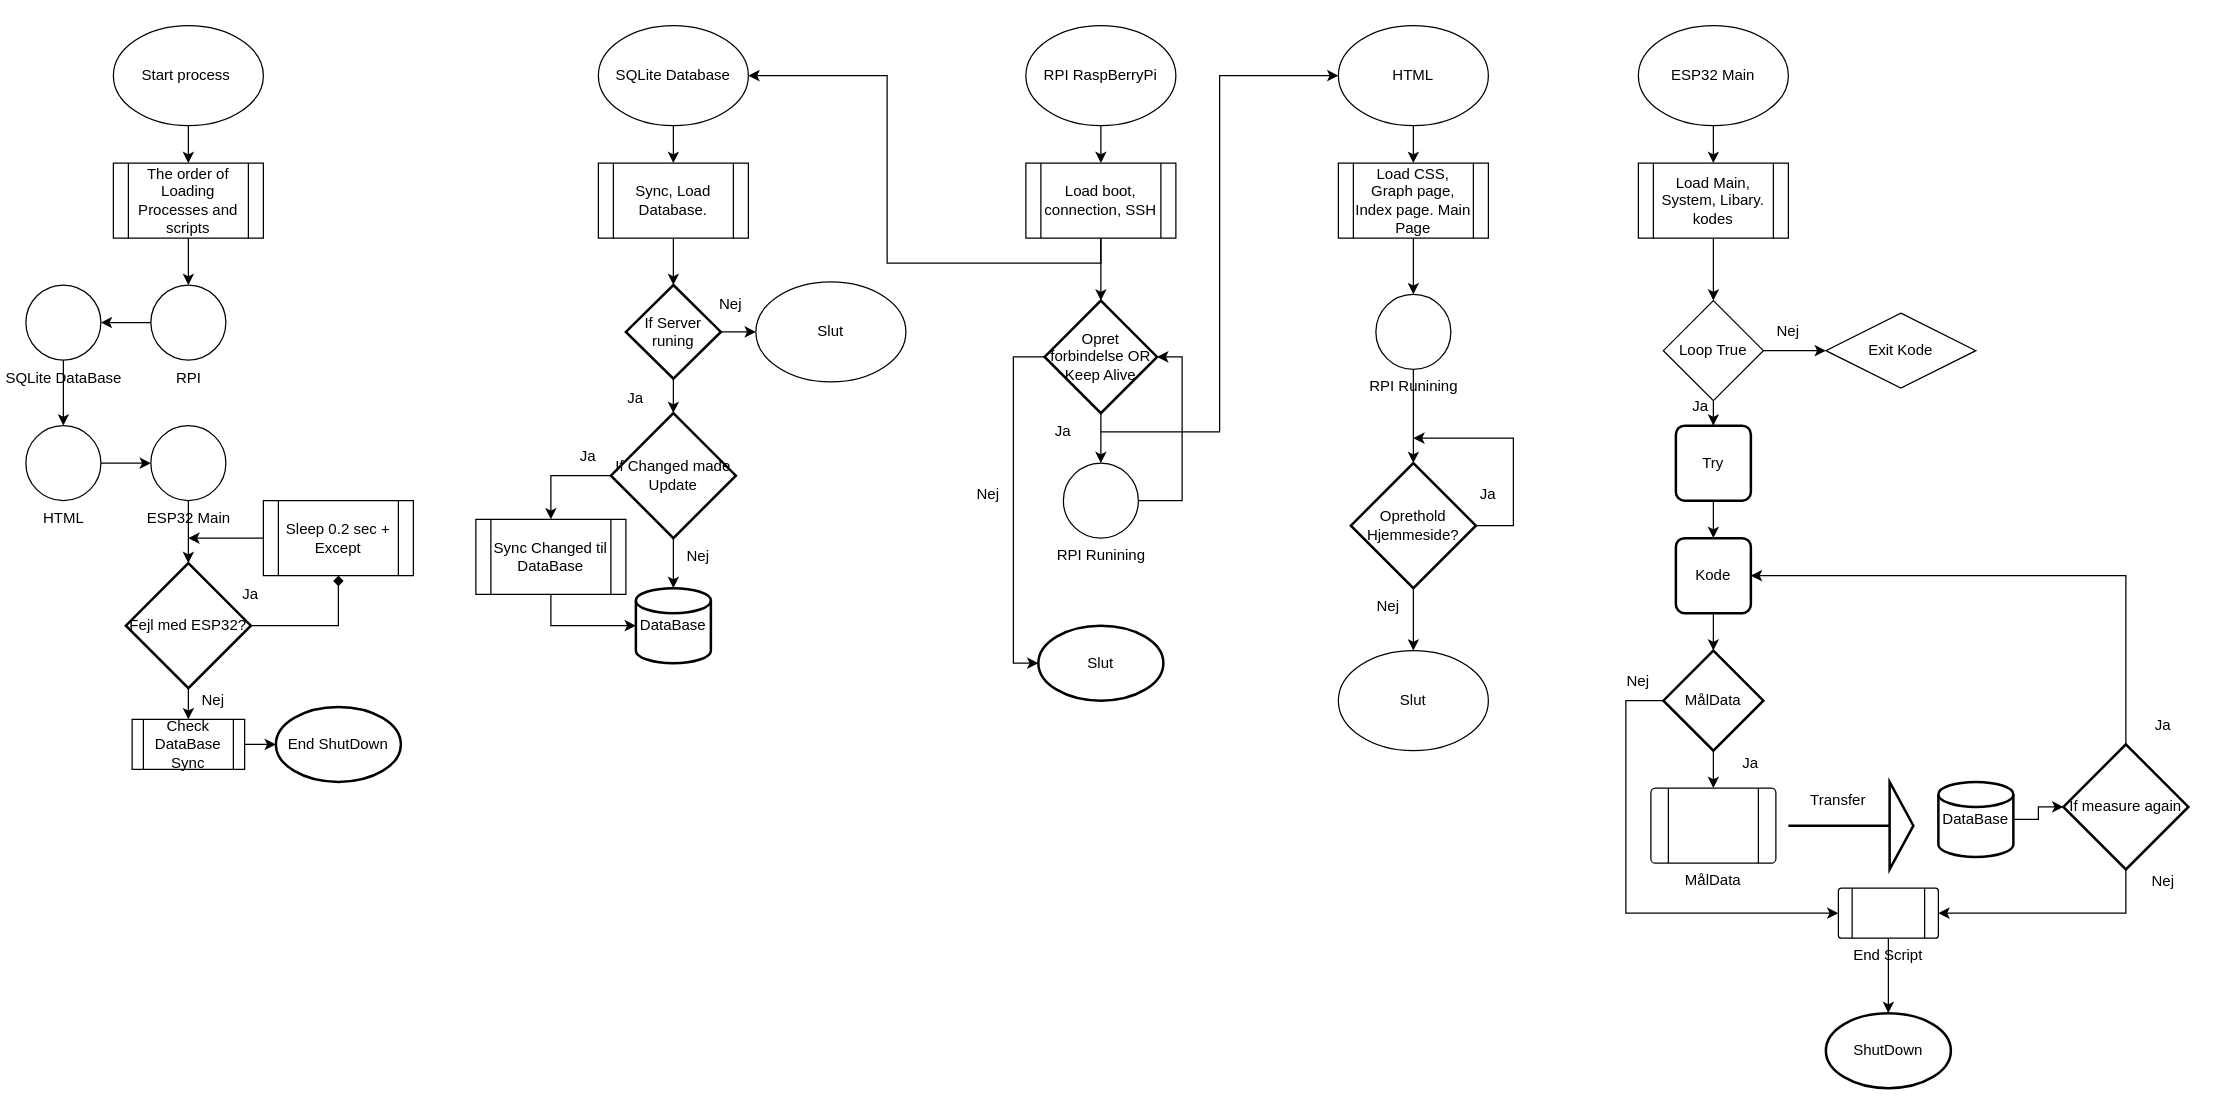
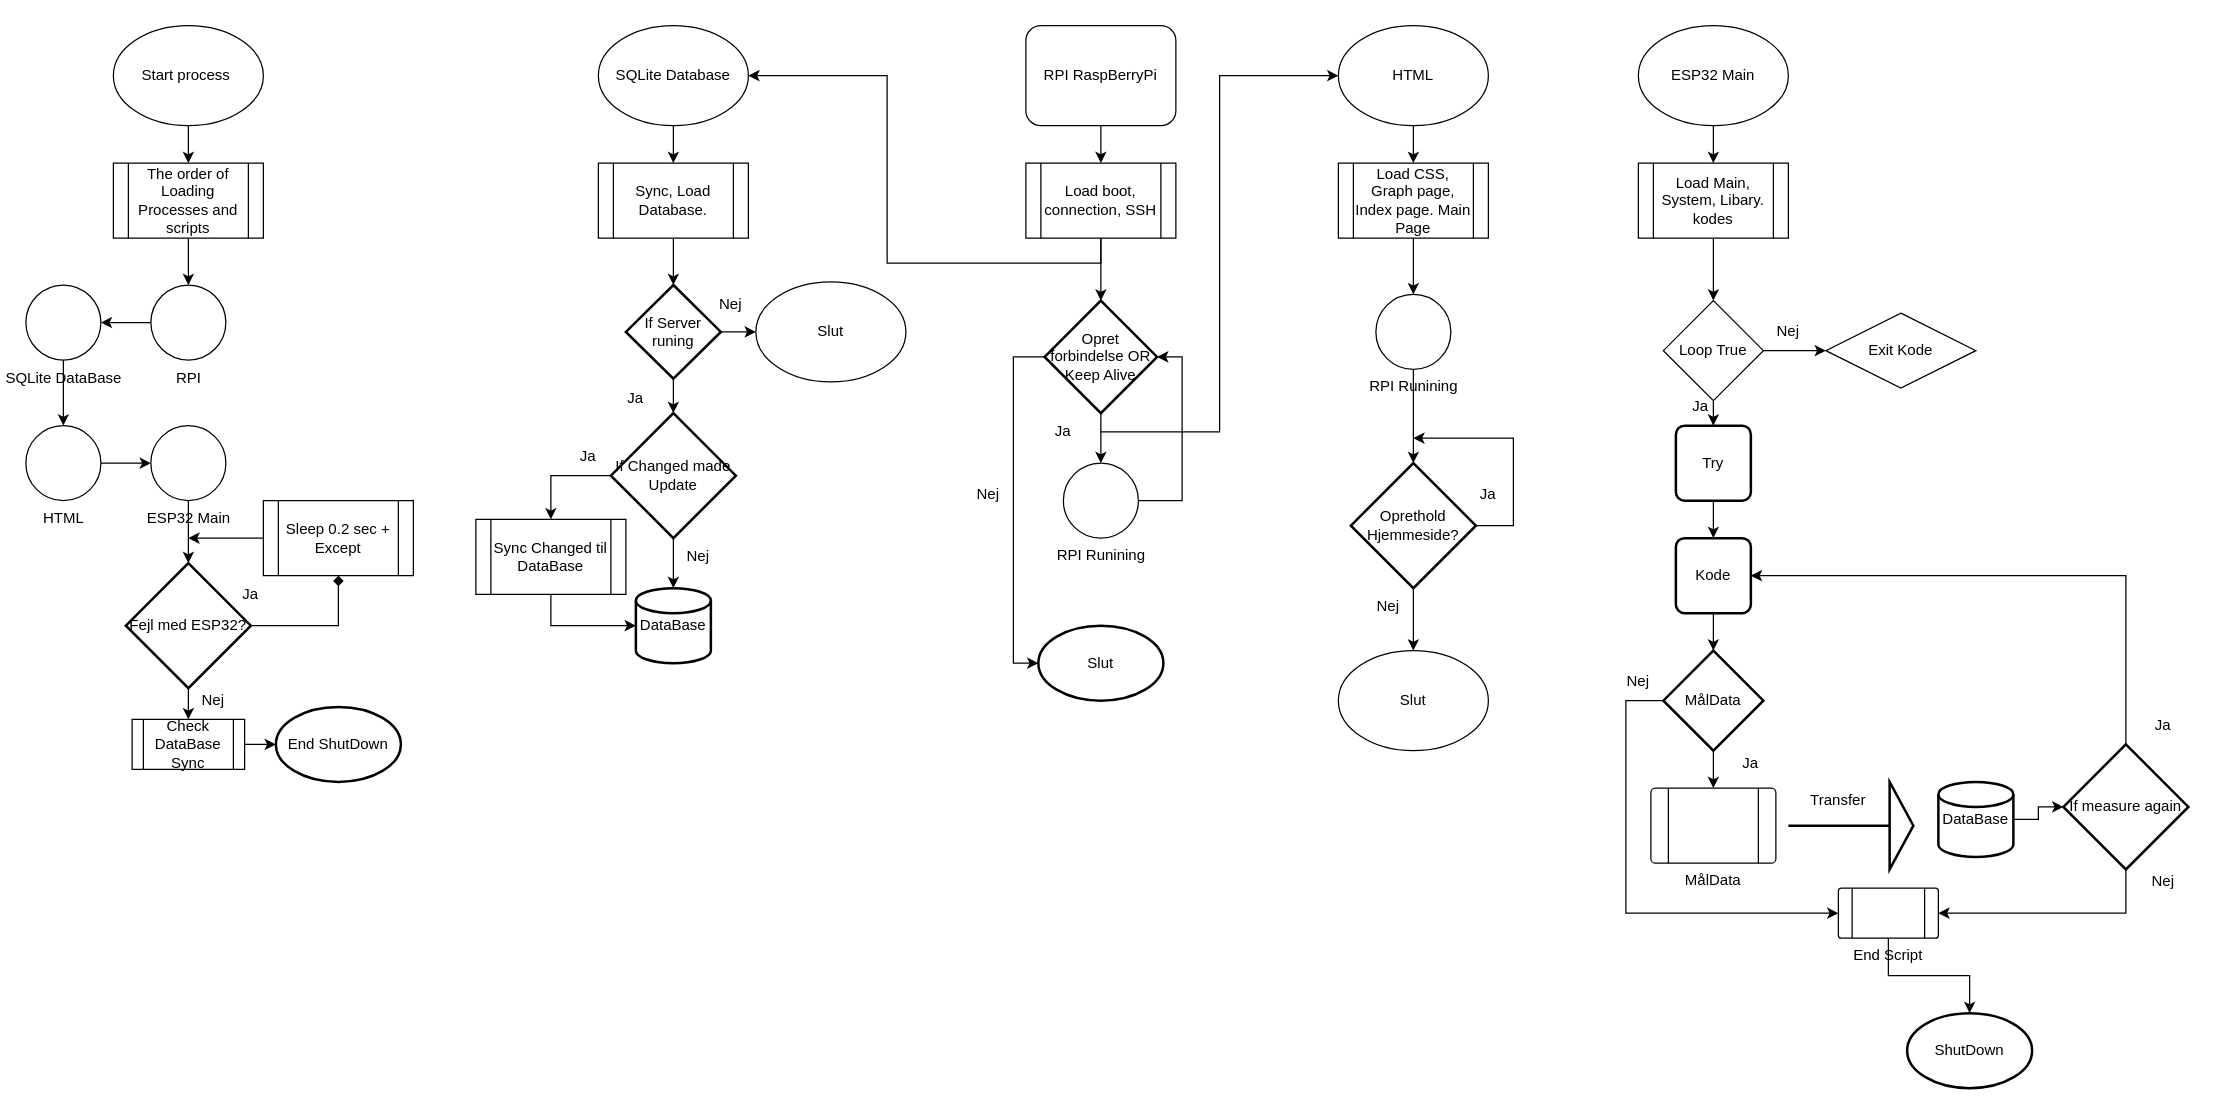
node "RPI RaspBerryPi": shape ellipse -> rounded rectangle
node "ShutDown": moved (1888, 1051) -> (1969, 1051)
